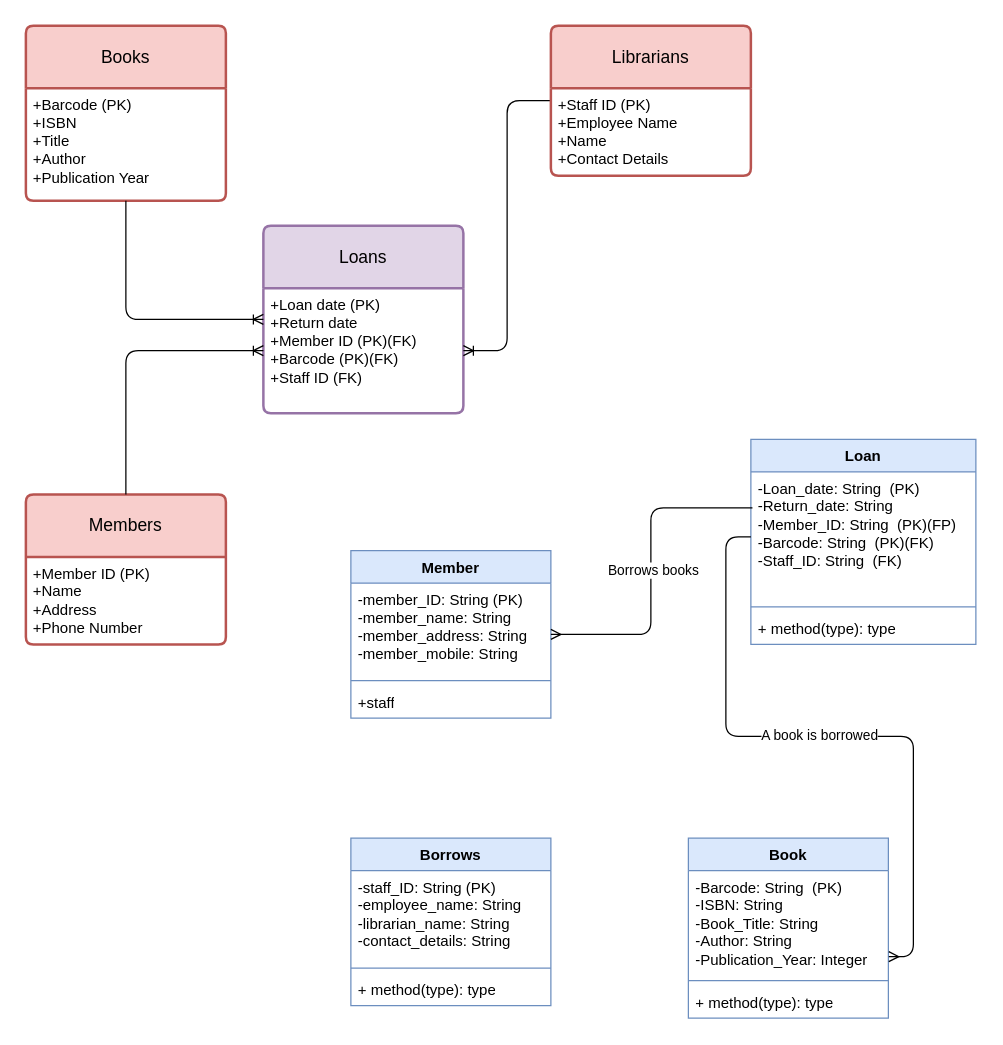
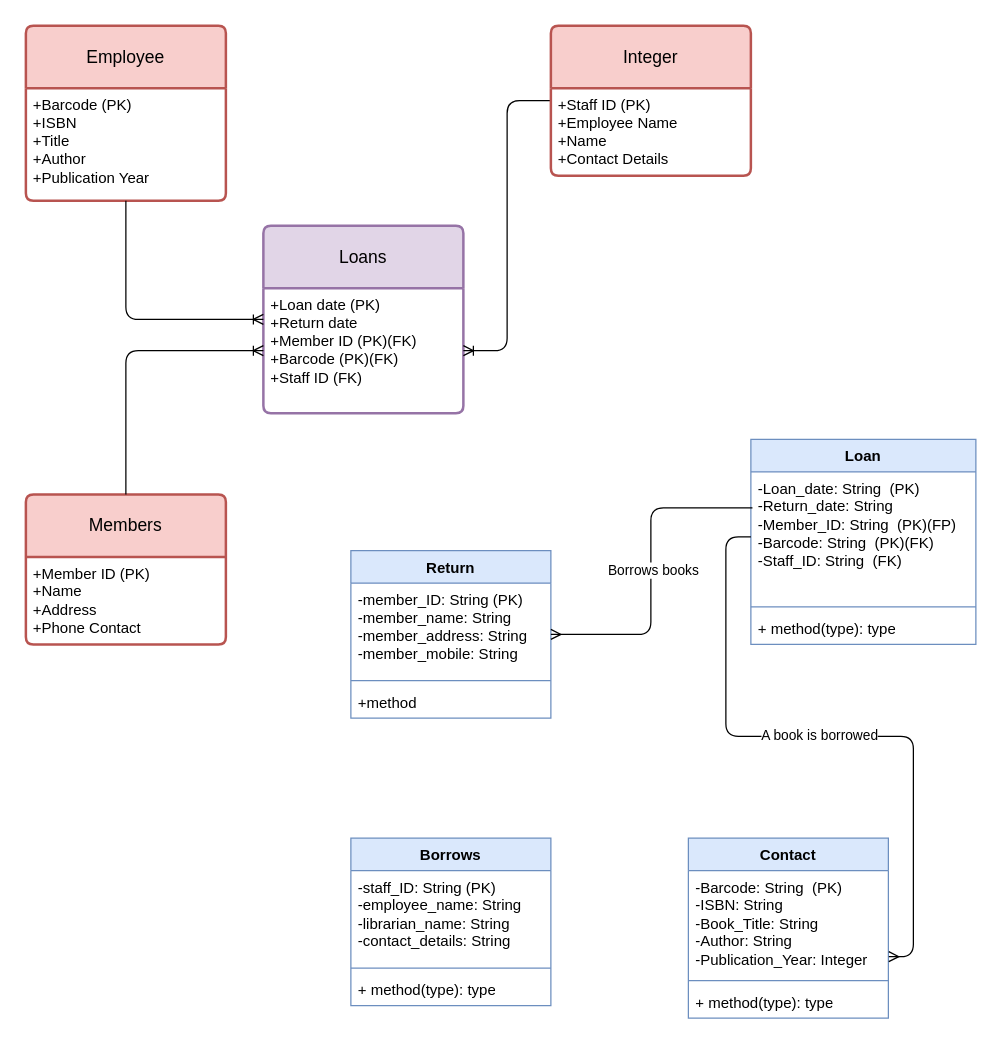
node "Books": label "Books" -> "Employee"
node "Librarians": label "Librarians" -> "Integer"
node "Member": label "Member" -> "Return"
node "+Member ID (PK) +Name +Address +Phone Number": label "+Member ID (PK) +Name +Address +Phone Number" -> "+Member ID (PK) +Name +Address +Phone Contact"
node "+staff": label "+staff" -> "+method"
node "Book": label "Book" -> "Contact"
